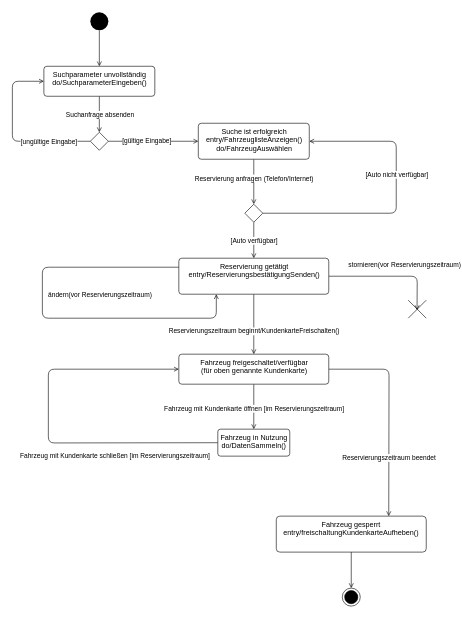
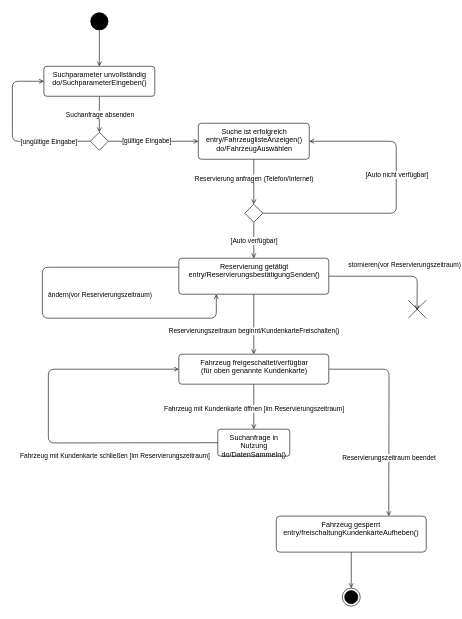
node "Fahrzeug in Nutzung do/DatenSammeln()": label "Fahrzeug in Nutzung do/DatenSammeln()" -> "Suchanfrage in Nutzung do/DatenSammeln()"
